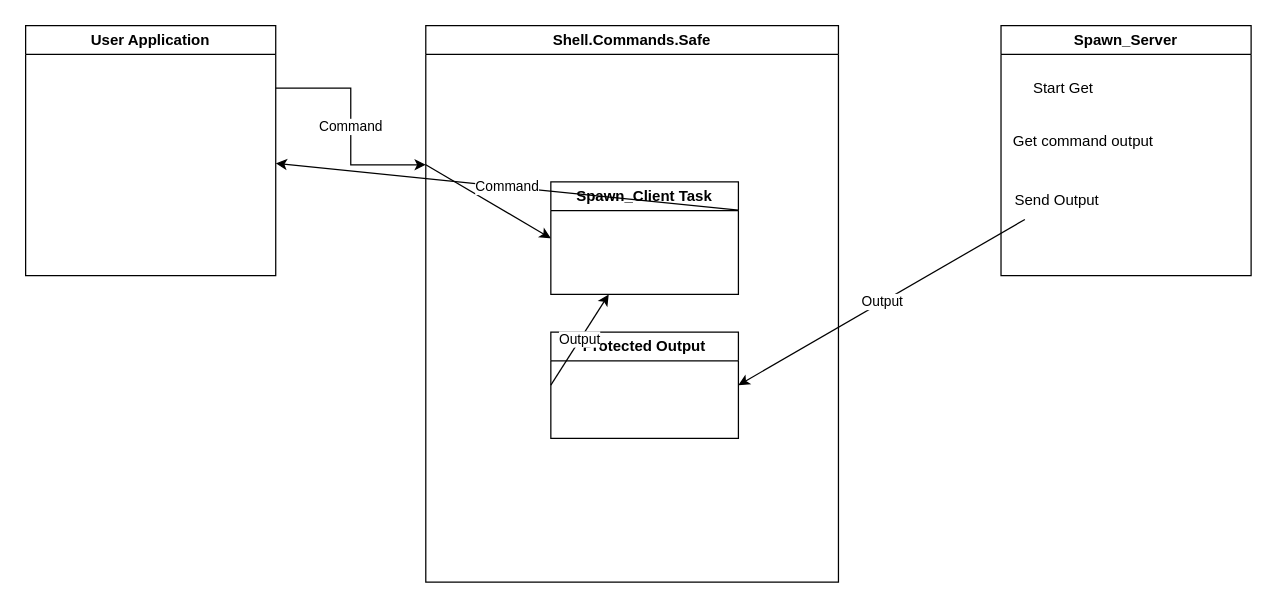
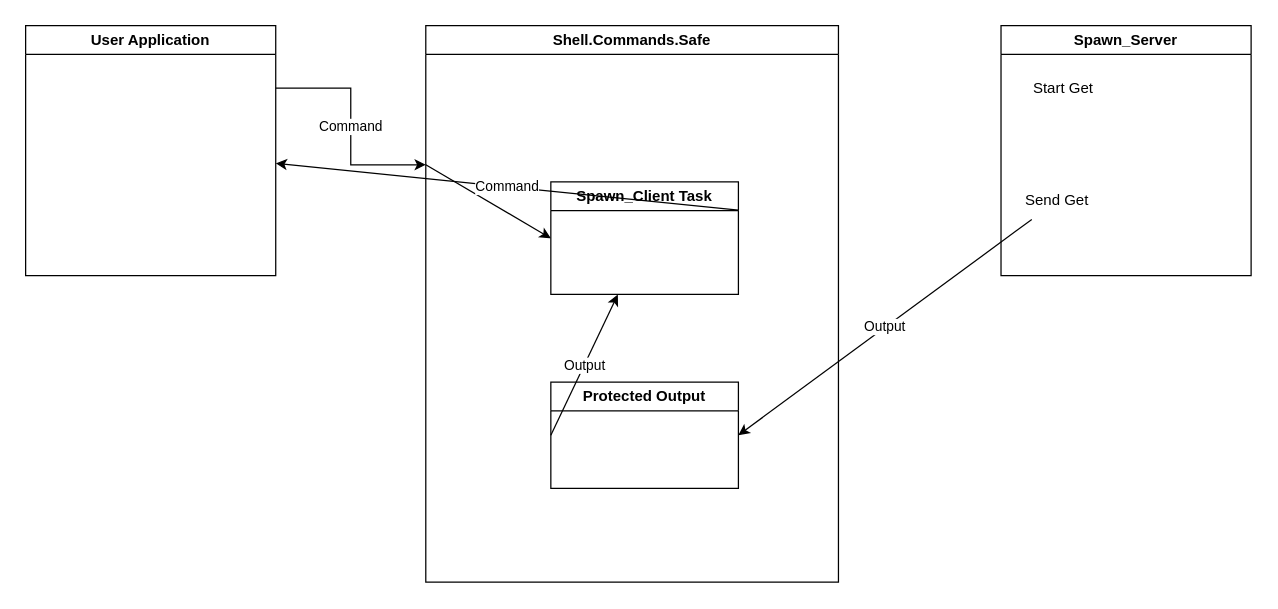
node "Get command output": removed
node "Send Output": label "Send Output" -> "Send Get"
node "Protected Output": moved (644, 385) -> (644, 435)
